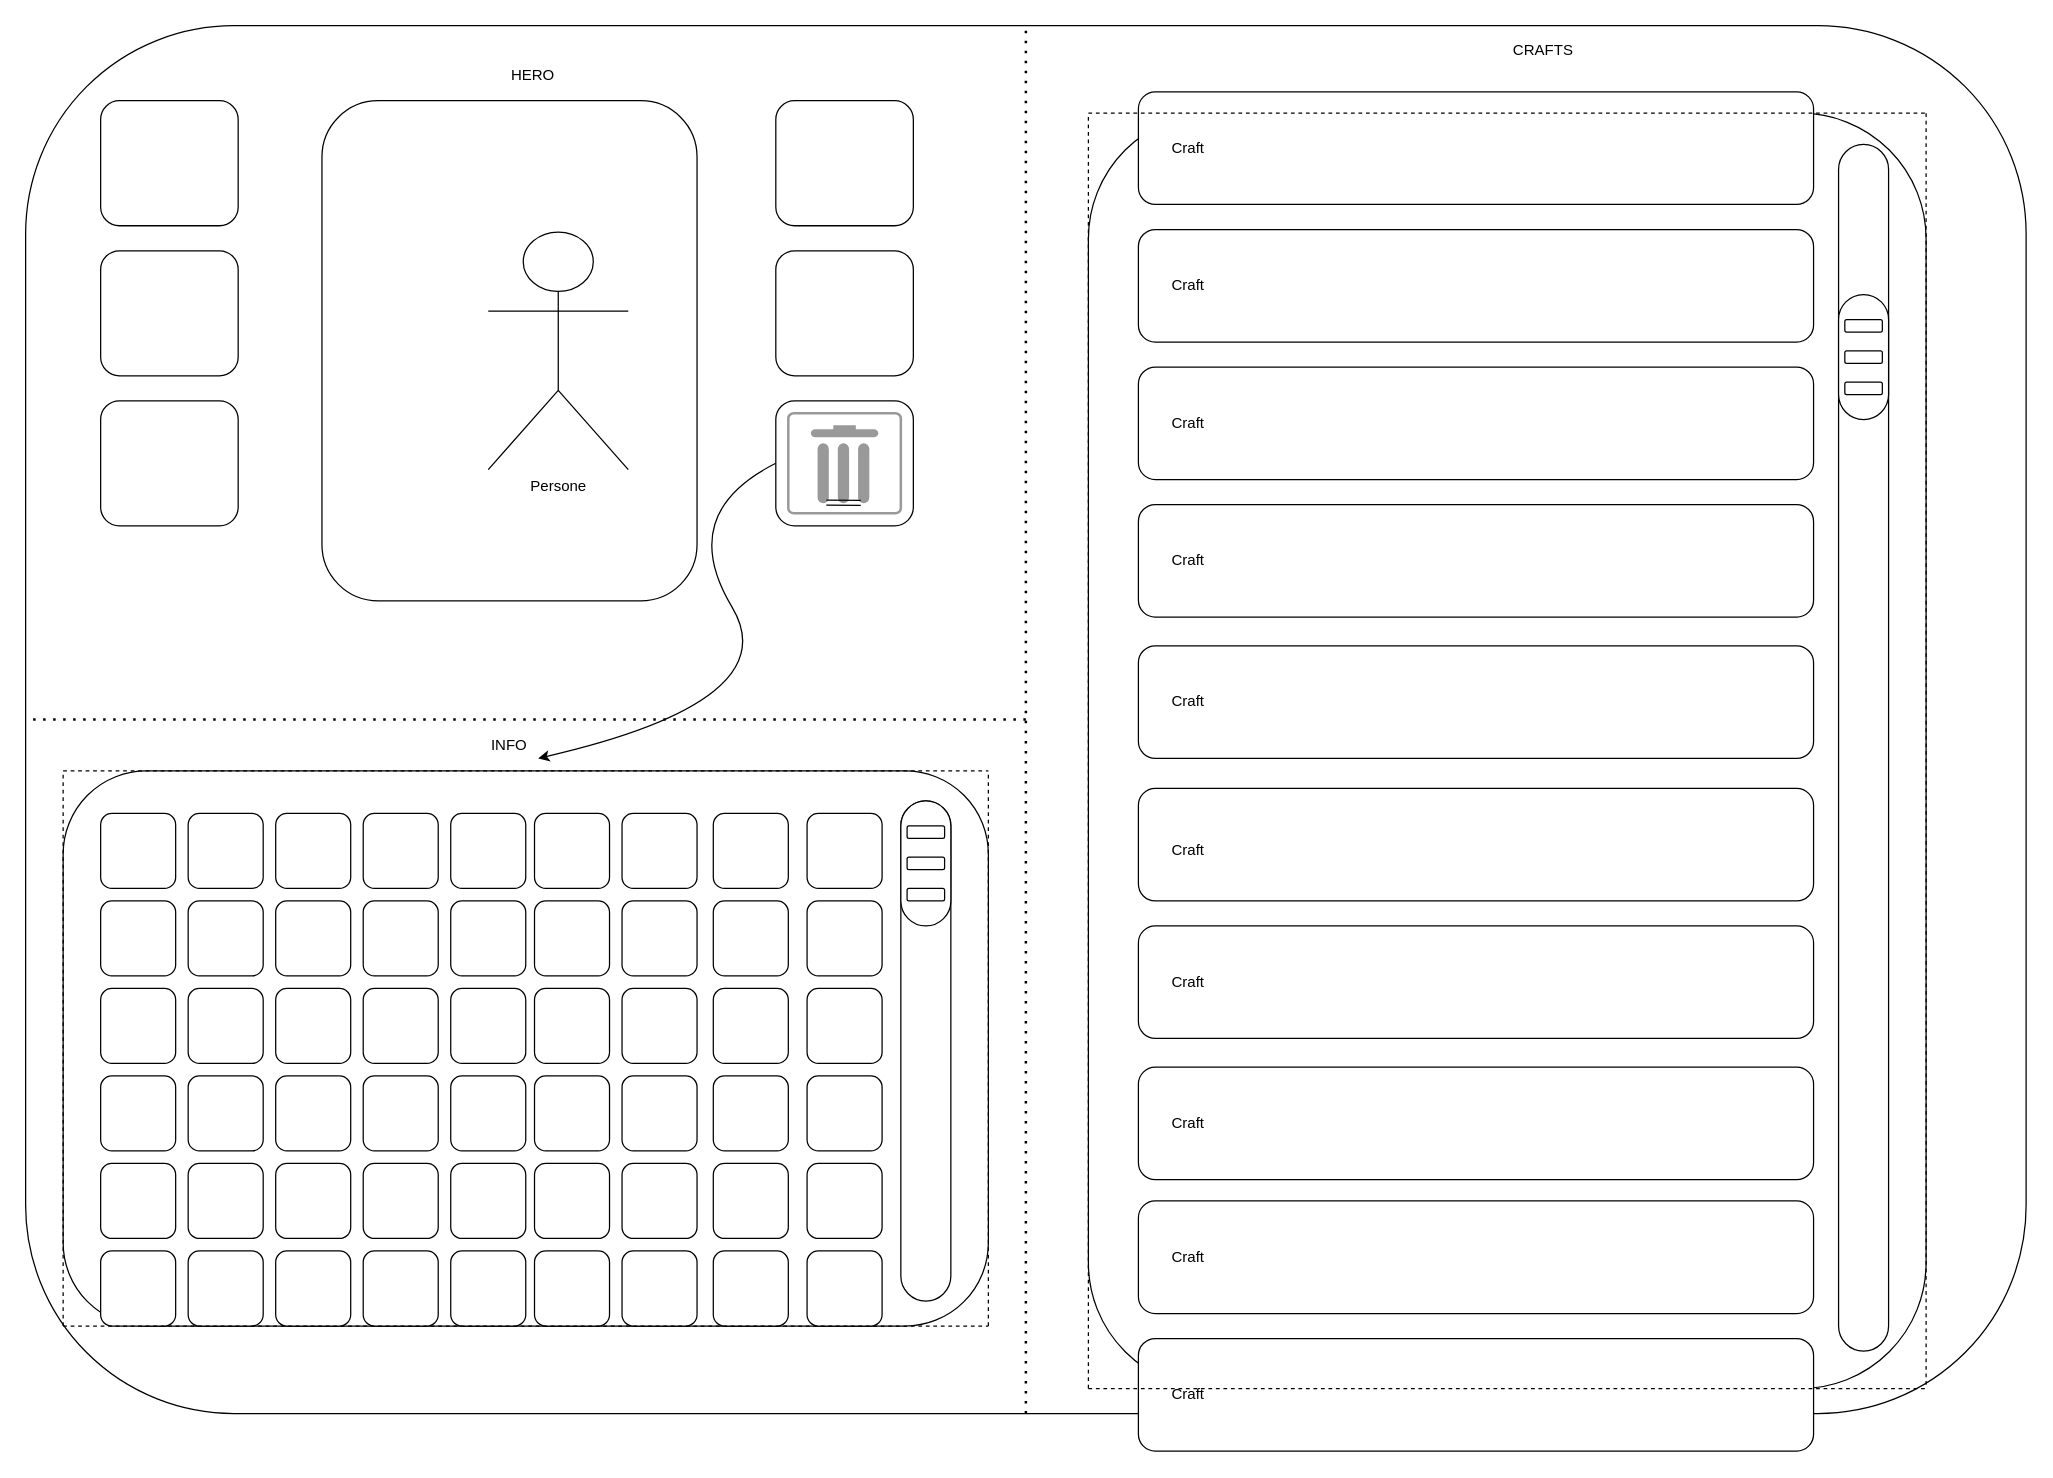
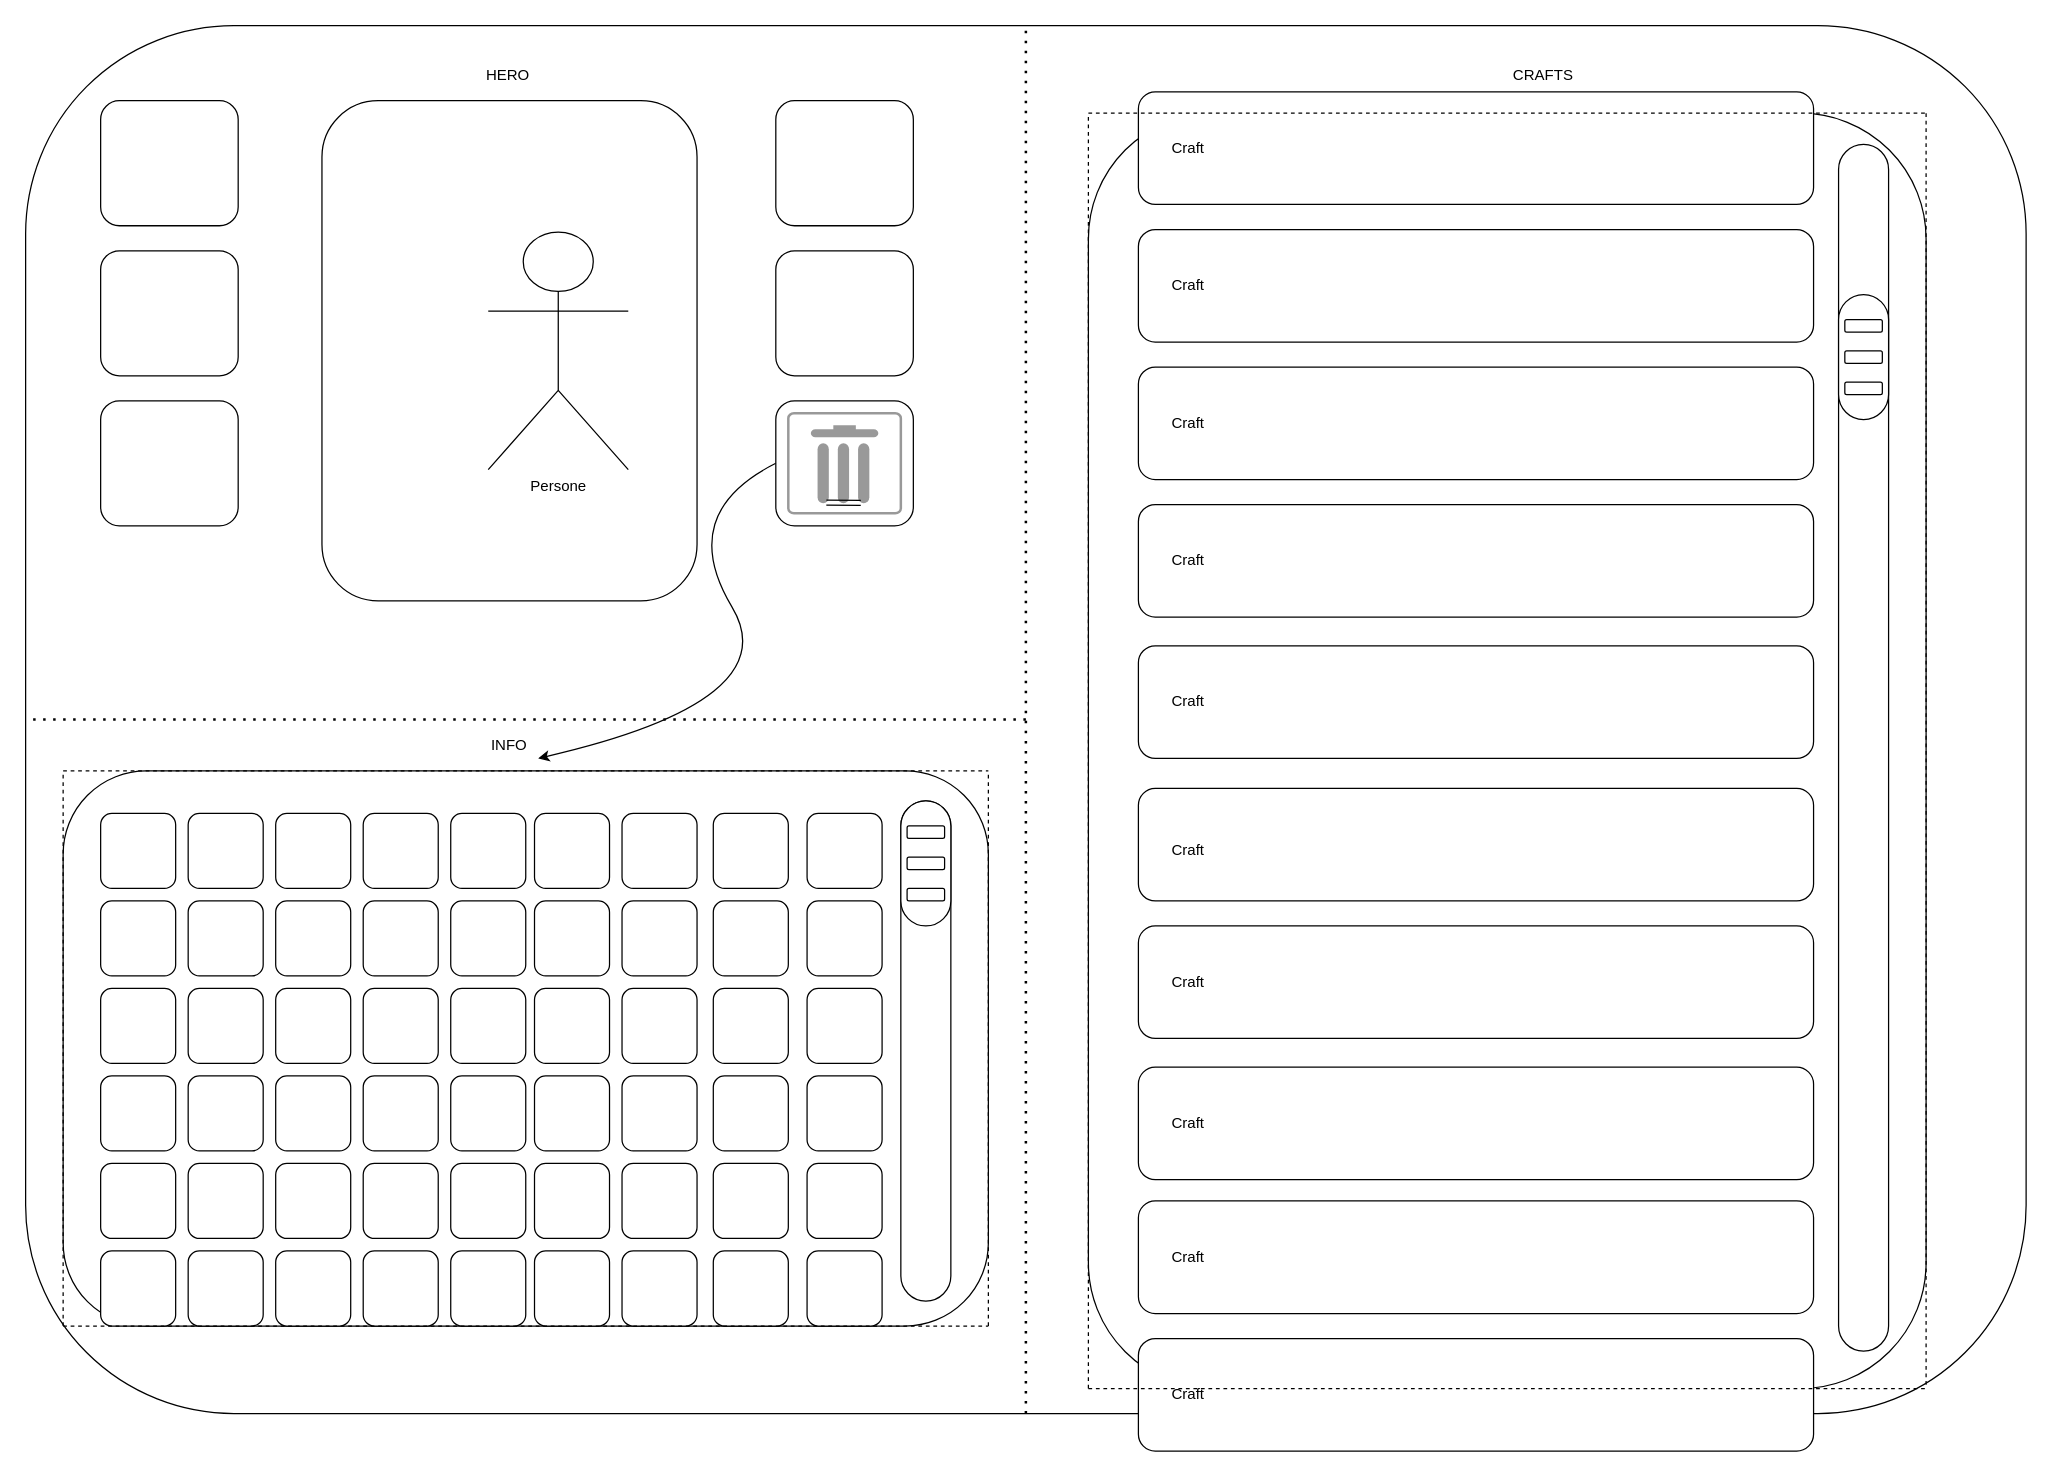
node "CRAFTS": moved (1543, 51) -> (1543, 76)
node "HERO": moved (533, 76) -> (508, 76)
